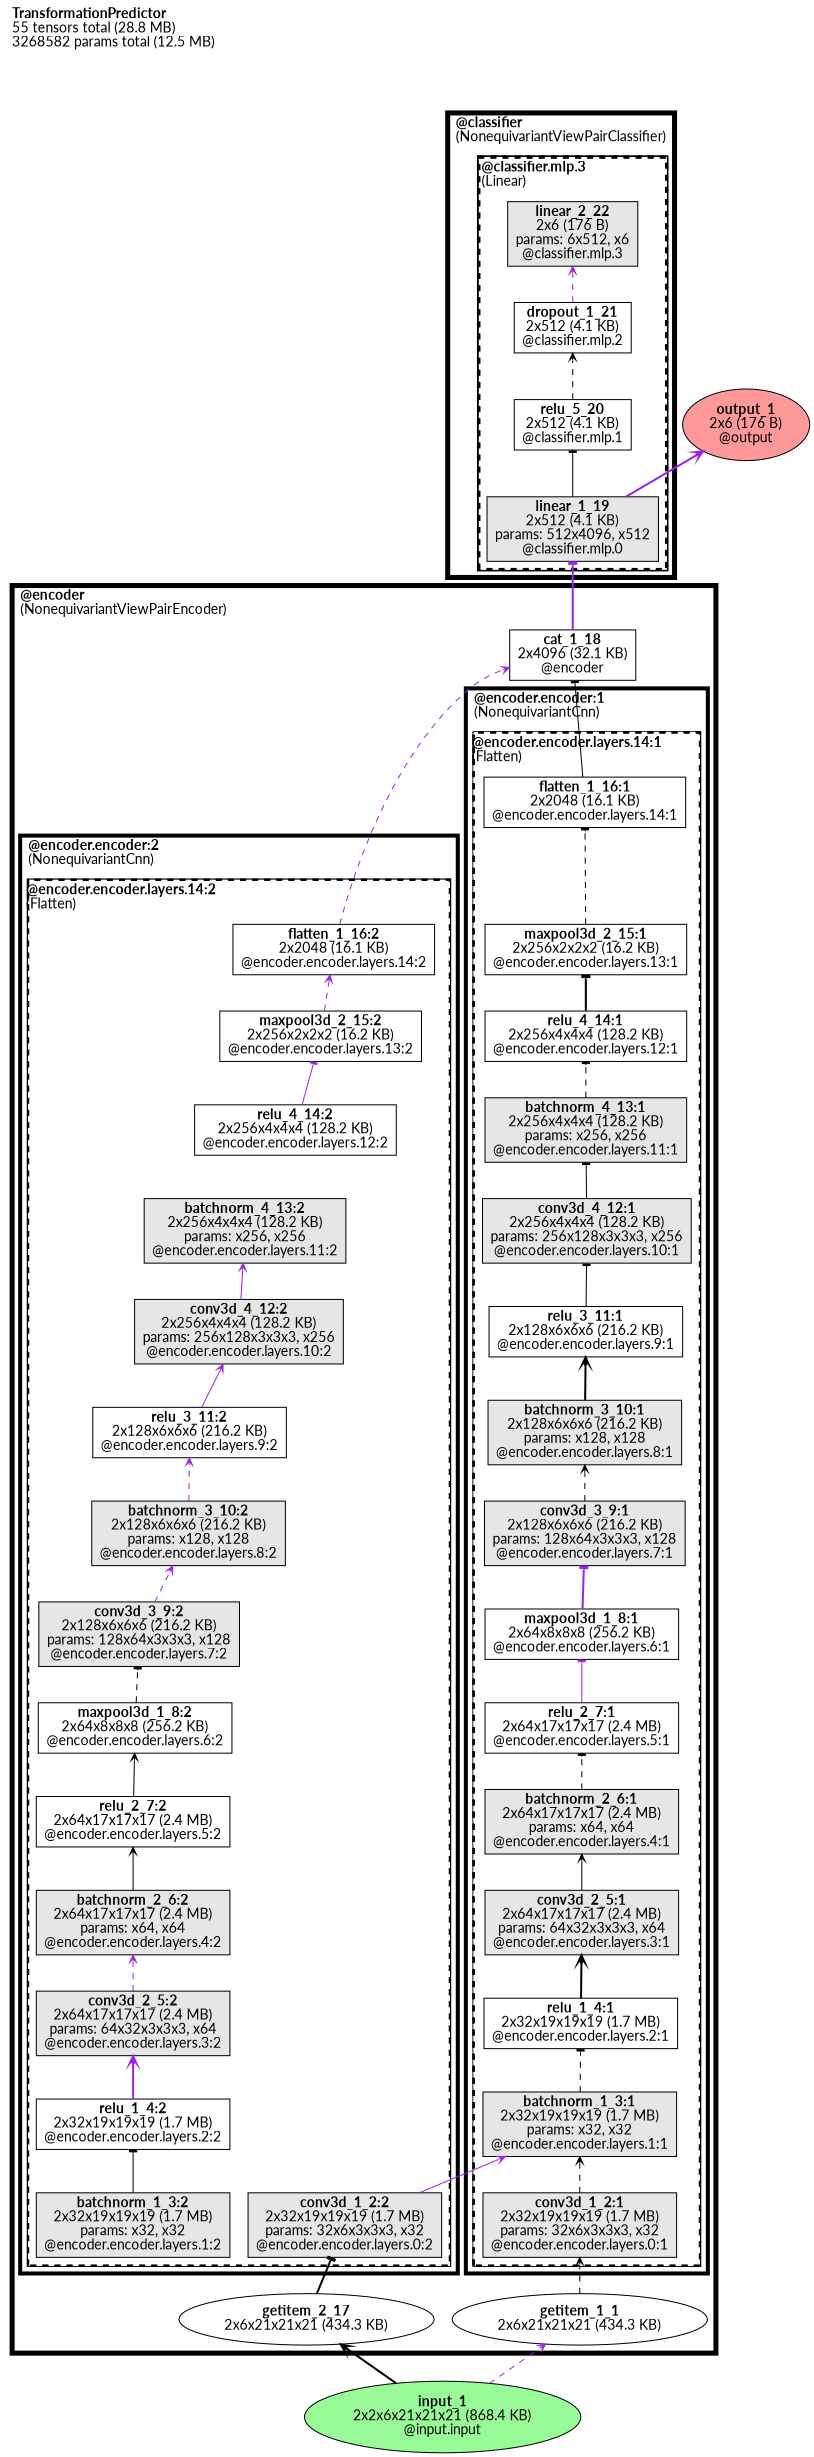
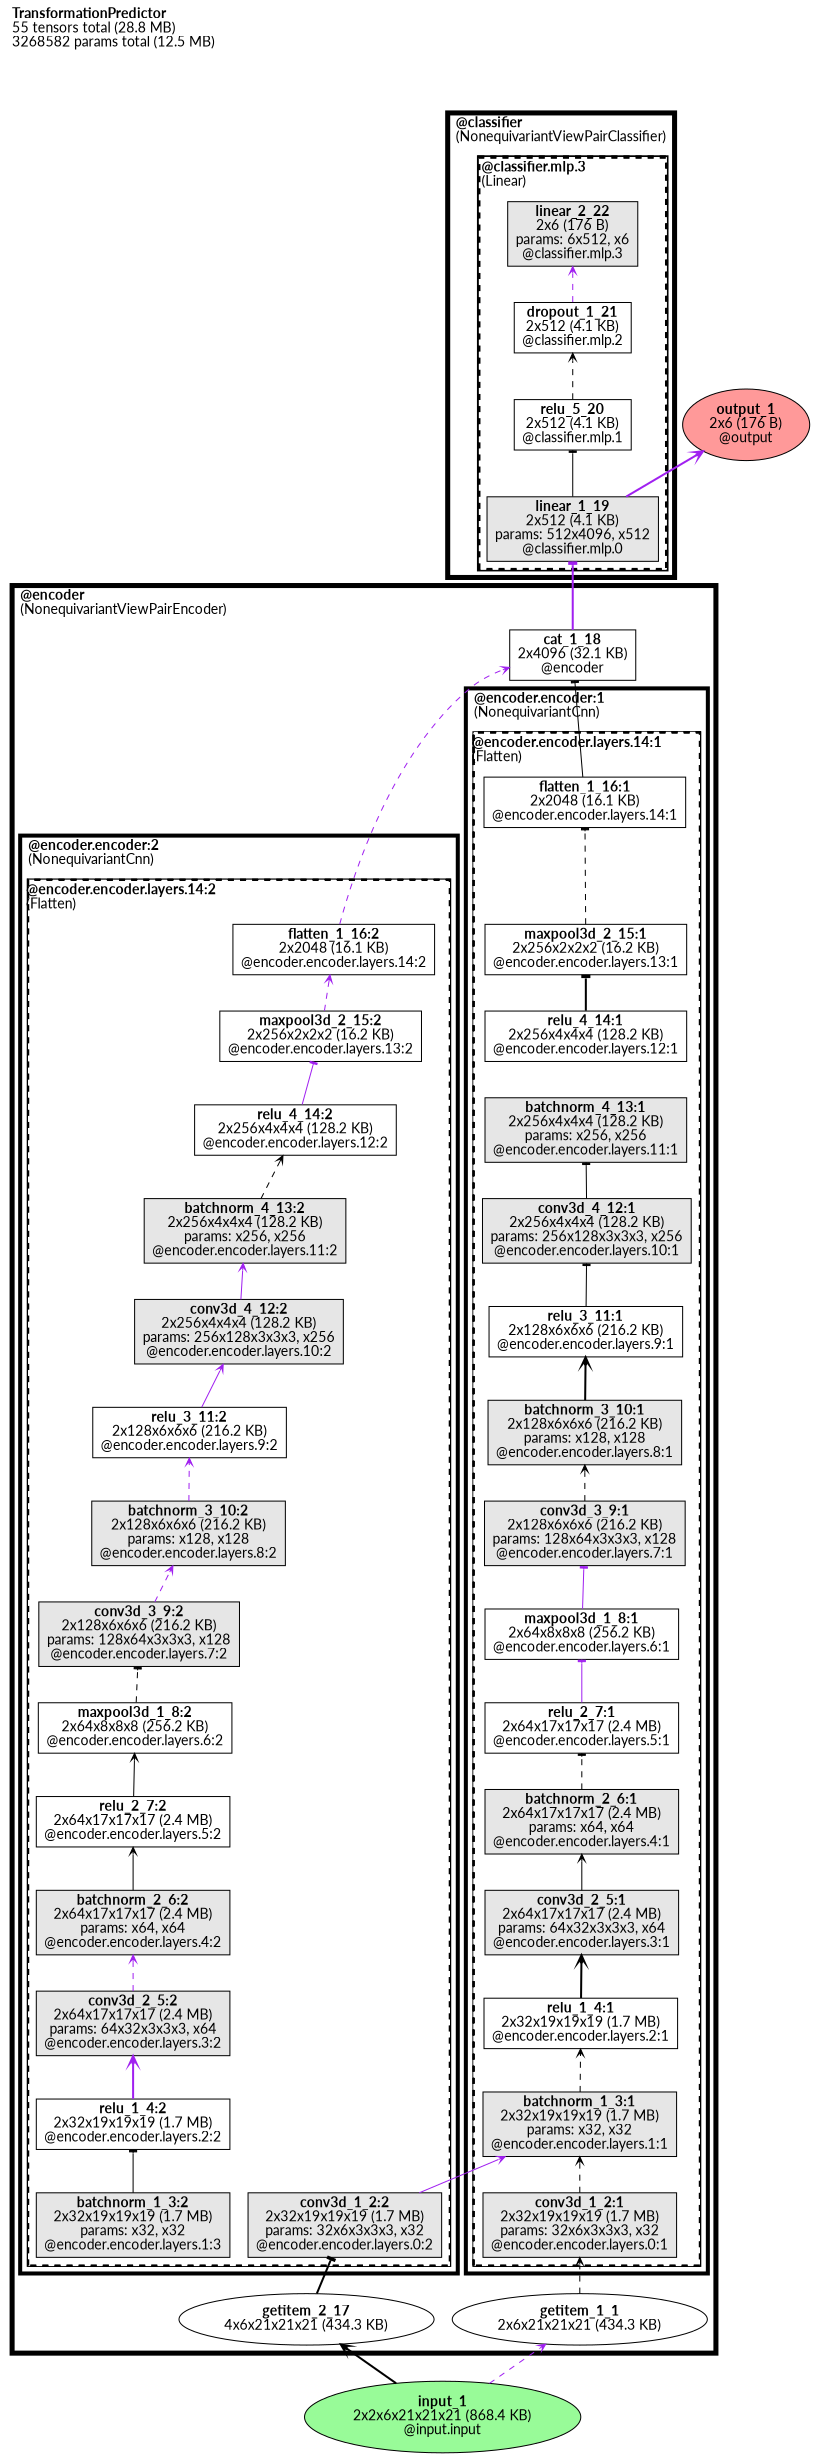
edge "batchnorm_4_13:1" -> "relu_4_14:1": removed
edge "batchnorm_4_13:2" -> "relu_4_14:2": added
edge "maxpool3d_1_8:1" -> "conv3d_3_9:1": style bold -> solid
edge "batchnorm_1_3:1" -> "relu_1_4:1": arrowhead tee -> vee
node "batchnorm_1_3:2": text "@encoder.encoder.layers.1:2" -> "@encoder.encoder.layers.1:3"
node "getitem_2_17": text "2x6x21x21x21 (434.3 KB)" -> "4x6x21x21x21 (434.3 KB)"
